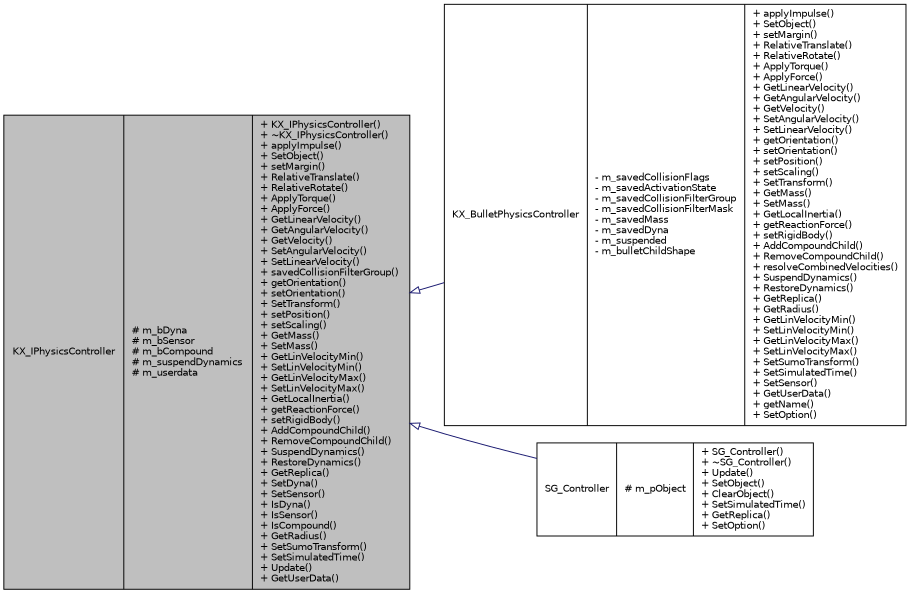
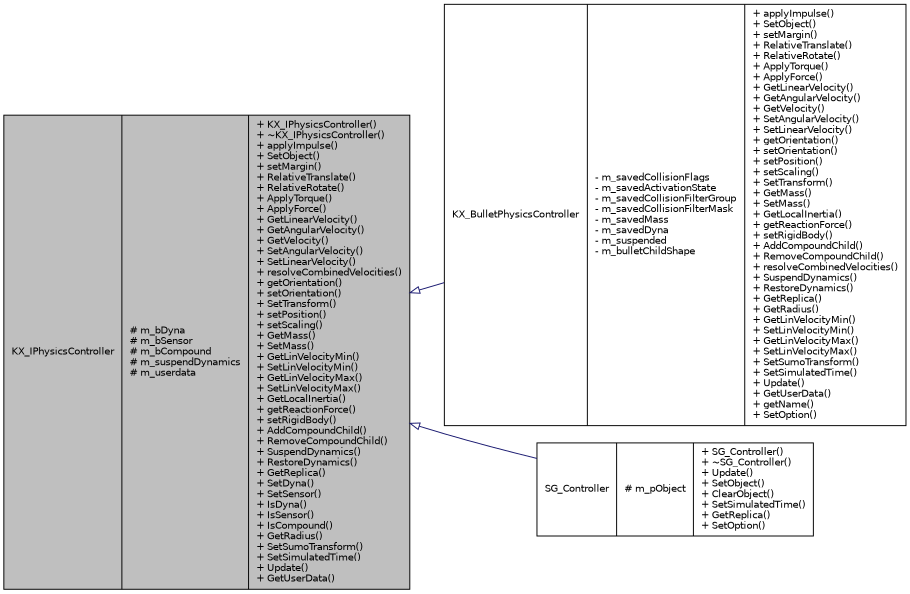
node "KX_IPhysicsController": text "+ savedCollisionFilterGroup()" -> "+ resolveCombinedVelocities()"
node "KX_BulletPhysicsController": text "+ SetSensor()" -> "+ Update()"
